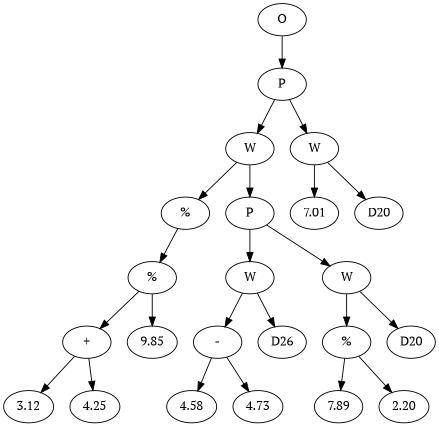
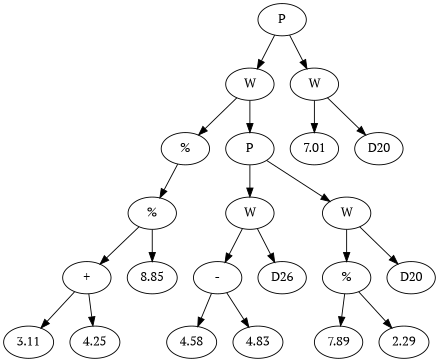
node "O": removed
node "9.85": label "9.85" -> "8.85"
node "3.12": label "3.12" -> "3.11"
node "4.73": label "4.73" -> "4.83"
node "2.20": label "2.20" -> "2.29"
